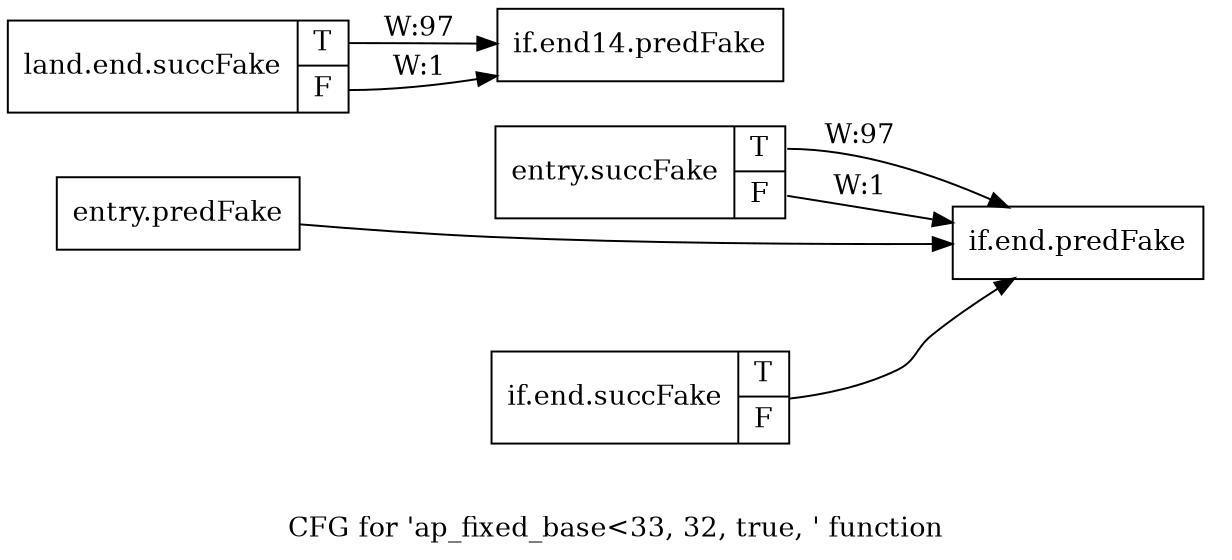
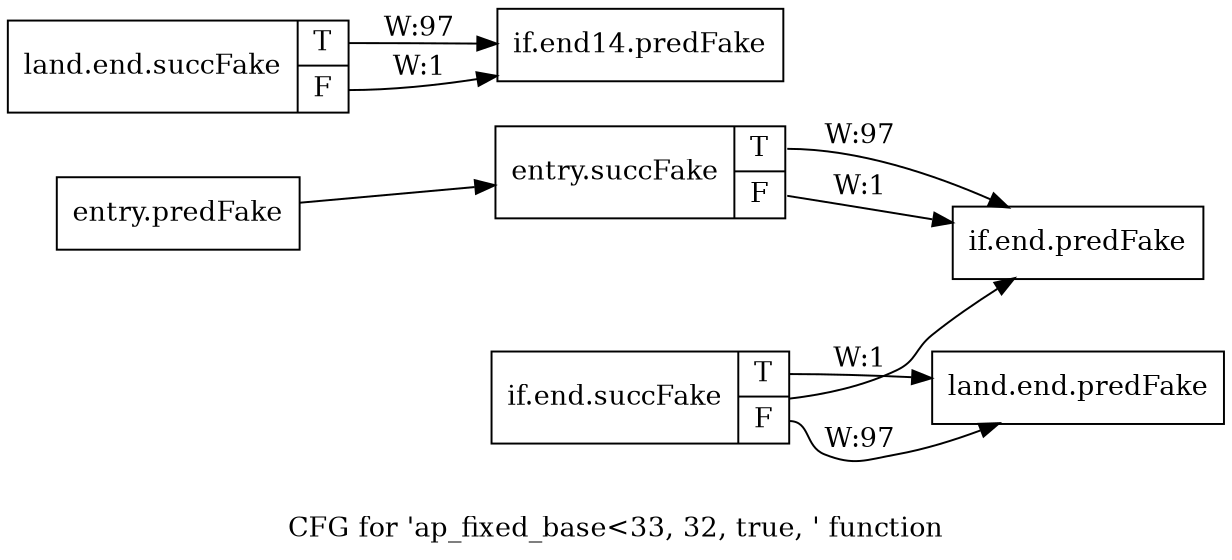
edge "entry.predFake" -> "if.end.predFake": now "entry.predFake" -> "entry.succFake"
node "land.end.predFake": added
